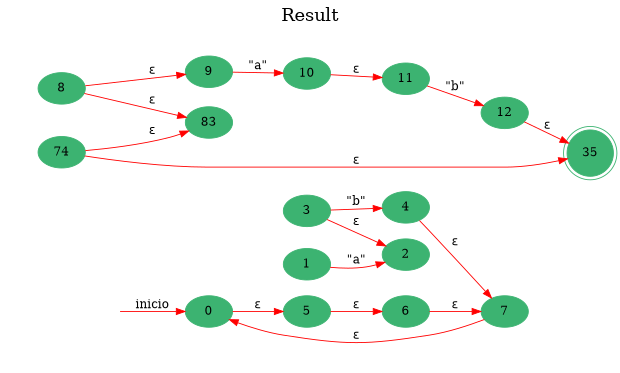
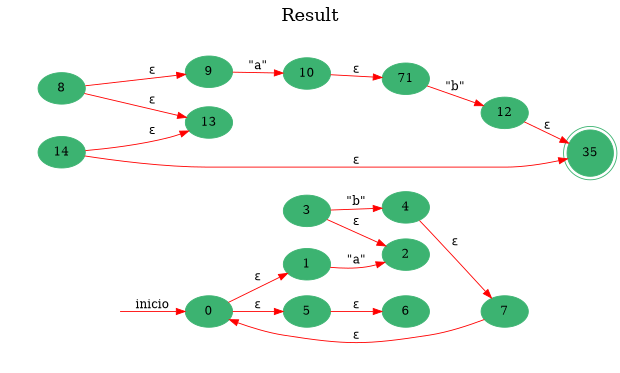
node "11": label "11" -> "71"
node "83": label "83" -> "13"
node "74": label "74" -> "14"
edge "0" -> "1": added, label "ε"
edge "6" -> "7": removed, label "ε"
